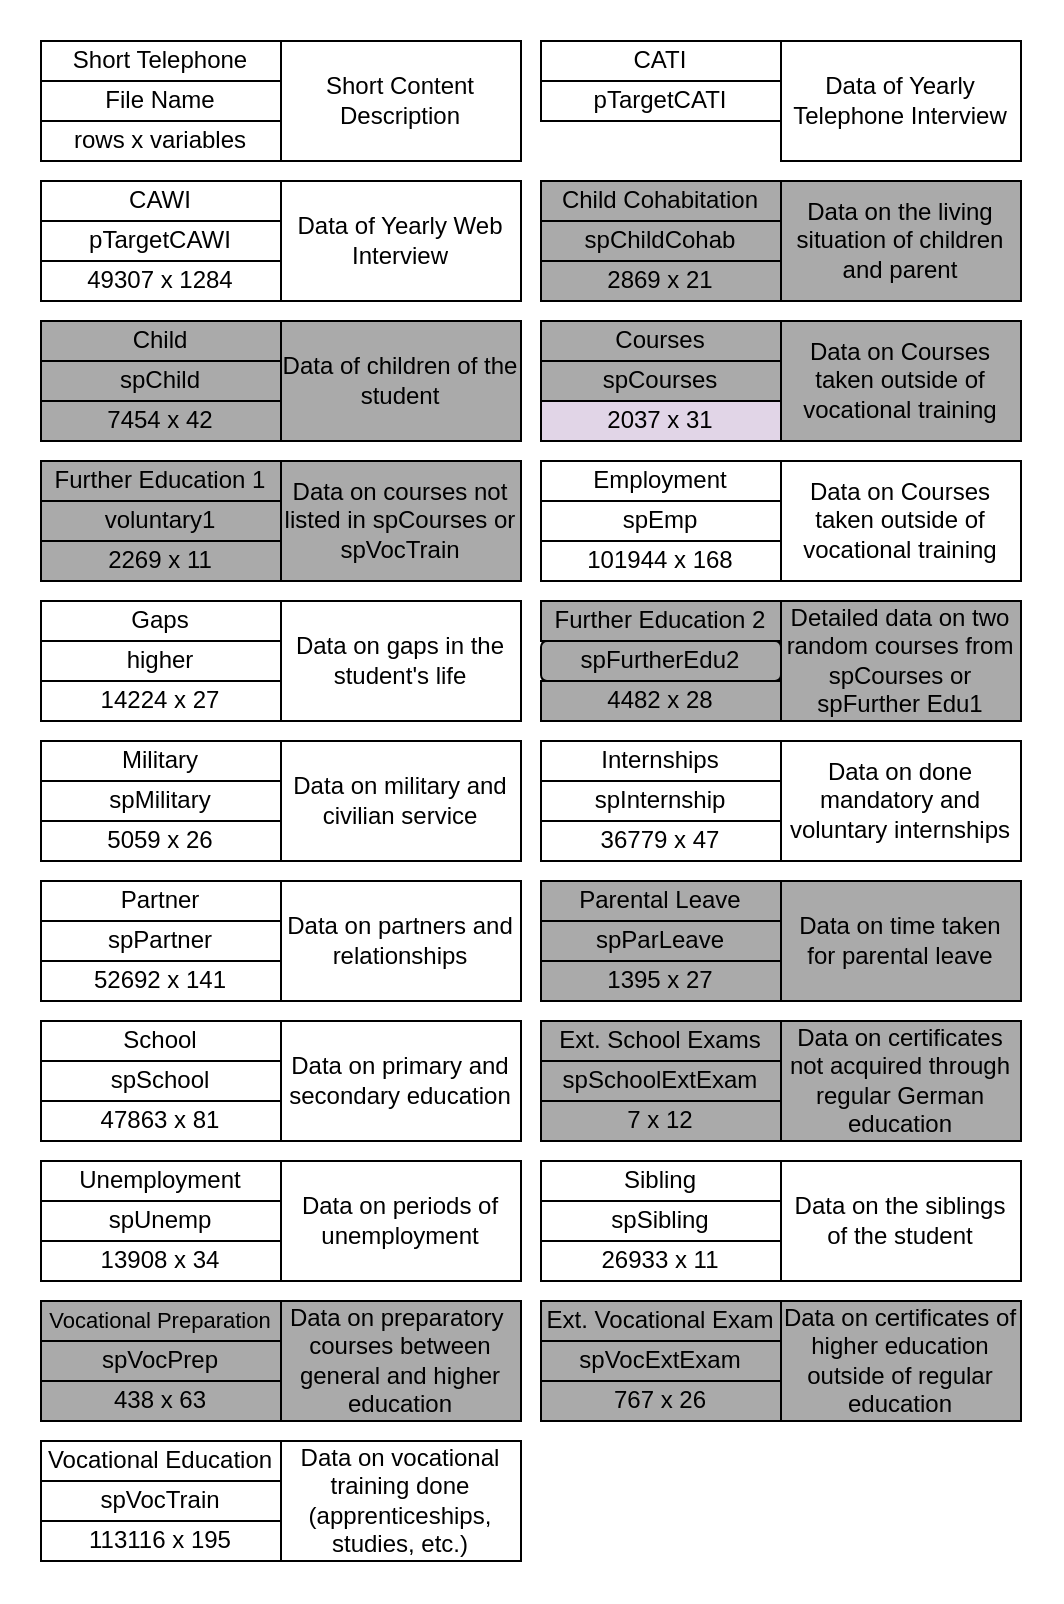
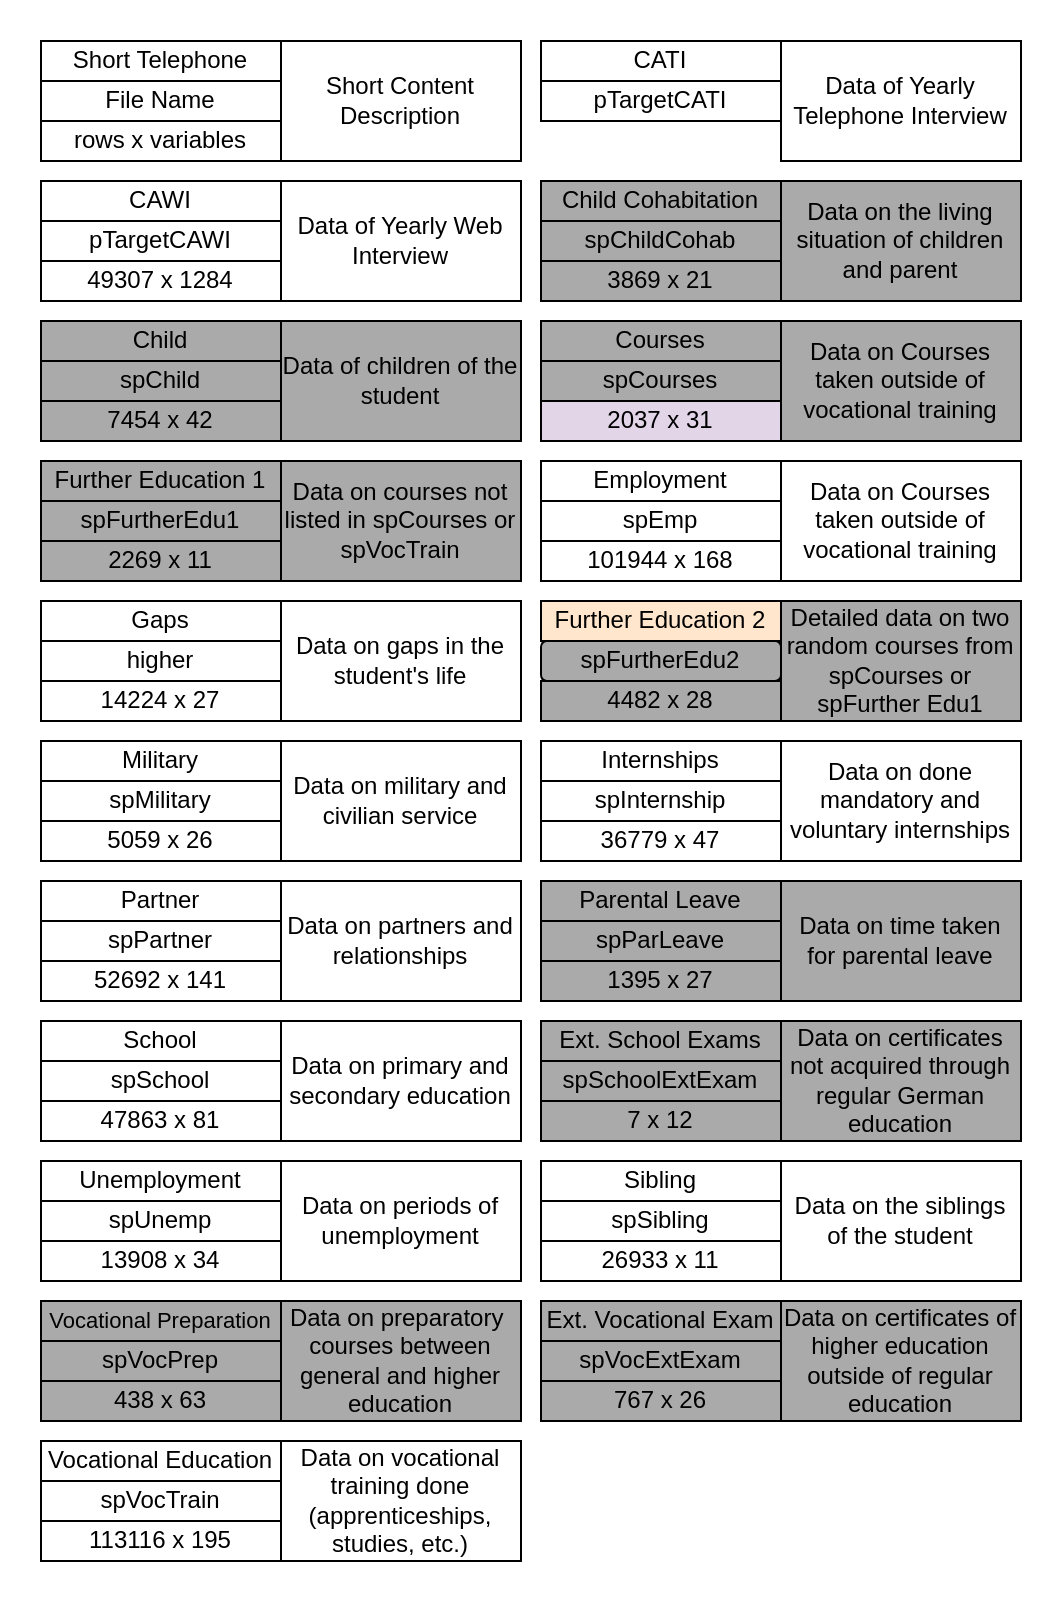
node "2869 x 21": label "2869 x 21" -> "3869 x 21"
node "voluntary1": label "voluntary1" -> "spFurtherEdu1"
node "Further Education 2": fillcolor #aaaaaa -> #ffe6cc
